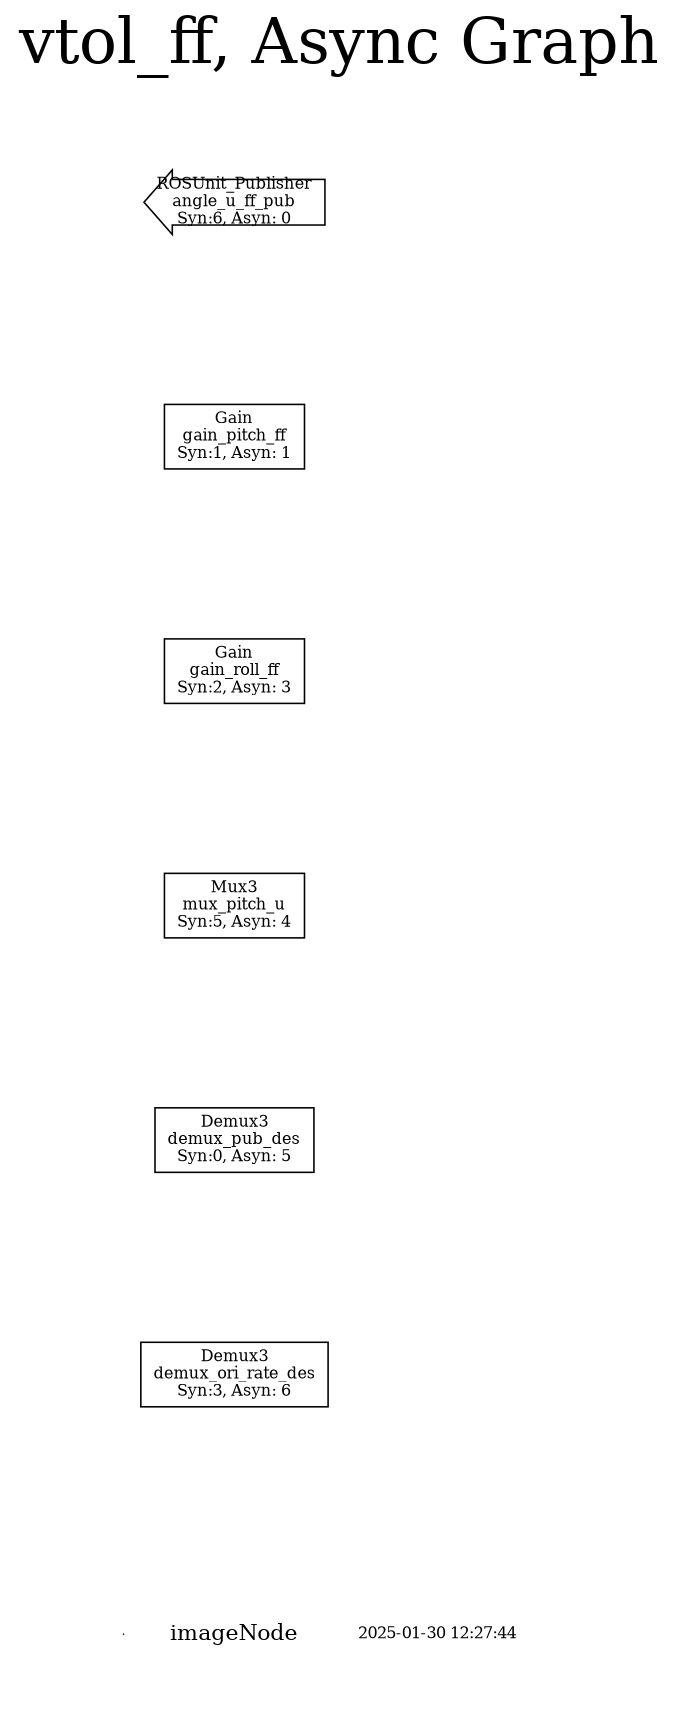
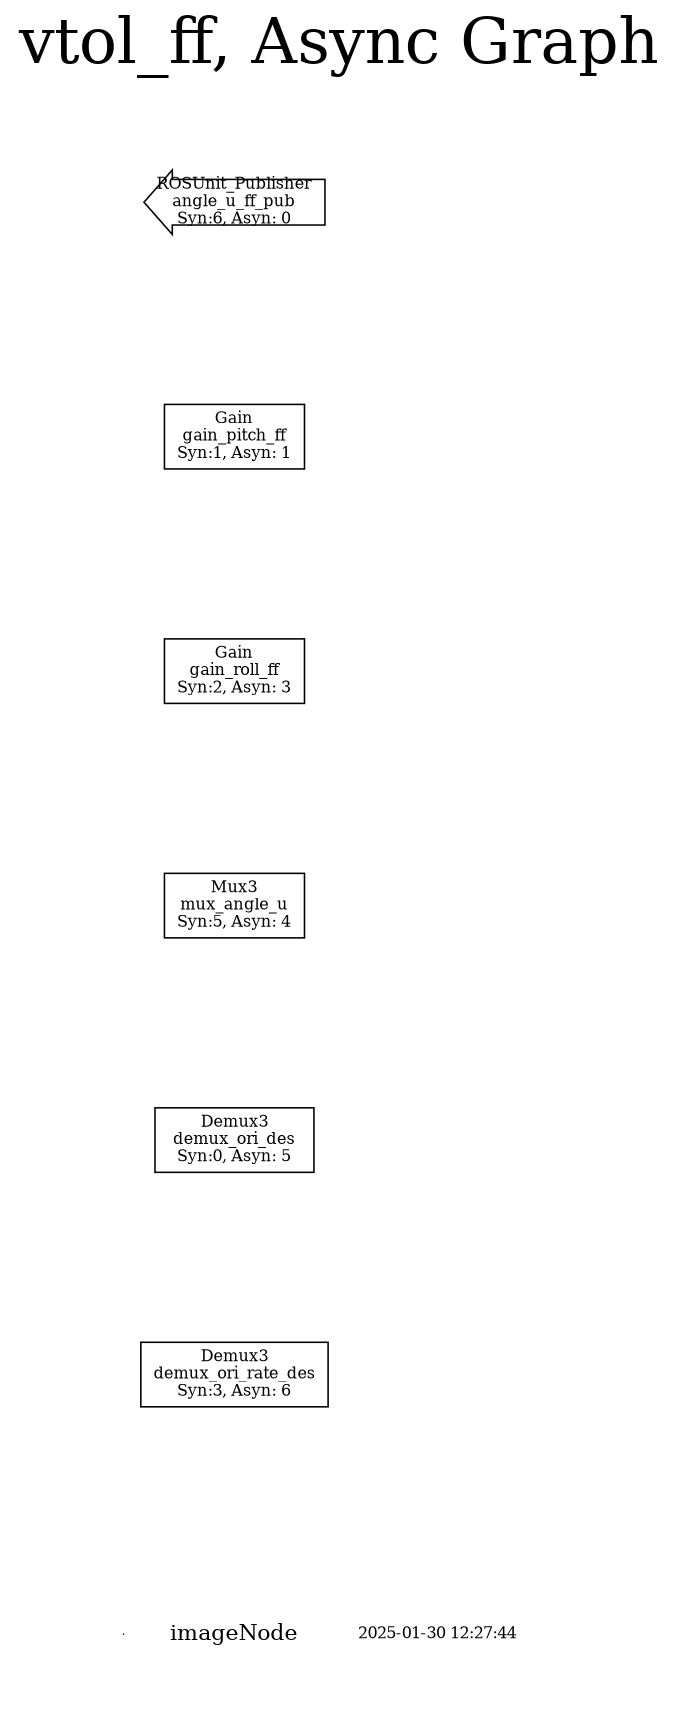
node "Mux3 mux_pitch_u Syn:5, Asyn: 4": label "Mux3 mux_pitch_u Syn:5, Asyn: 4" -> "Mux3 mux_angle_u Syn:5, Asyn: 4"
node "Demux3 demux_pub_des Syn:0, Asyn: 5": label "Demux3 demux_pub_des Syn:0, Asyn: 5" -> "Demux3 demux_ori_des Syn:0, Asyn: 5"
